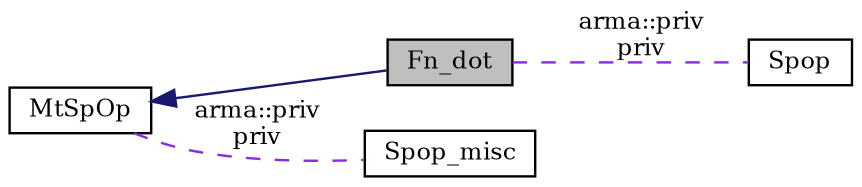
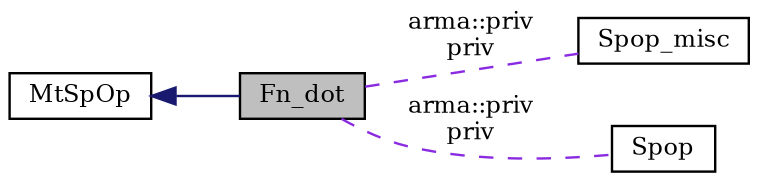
edge "MtSpOp" -- "Spop_misc": now "Fn_dot" -- "Spop_misc"
